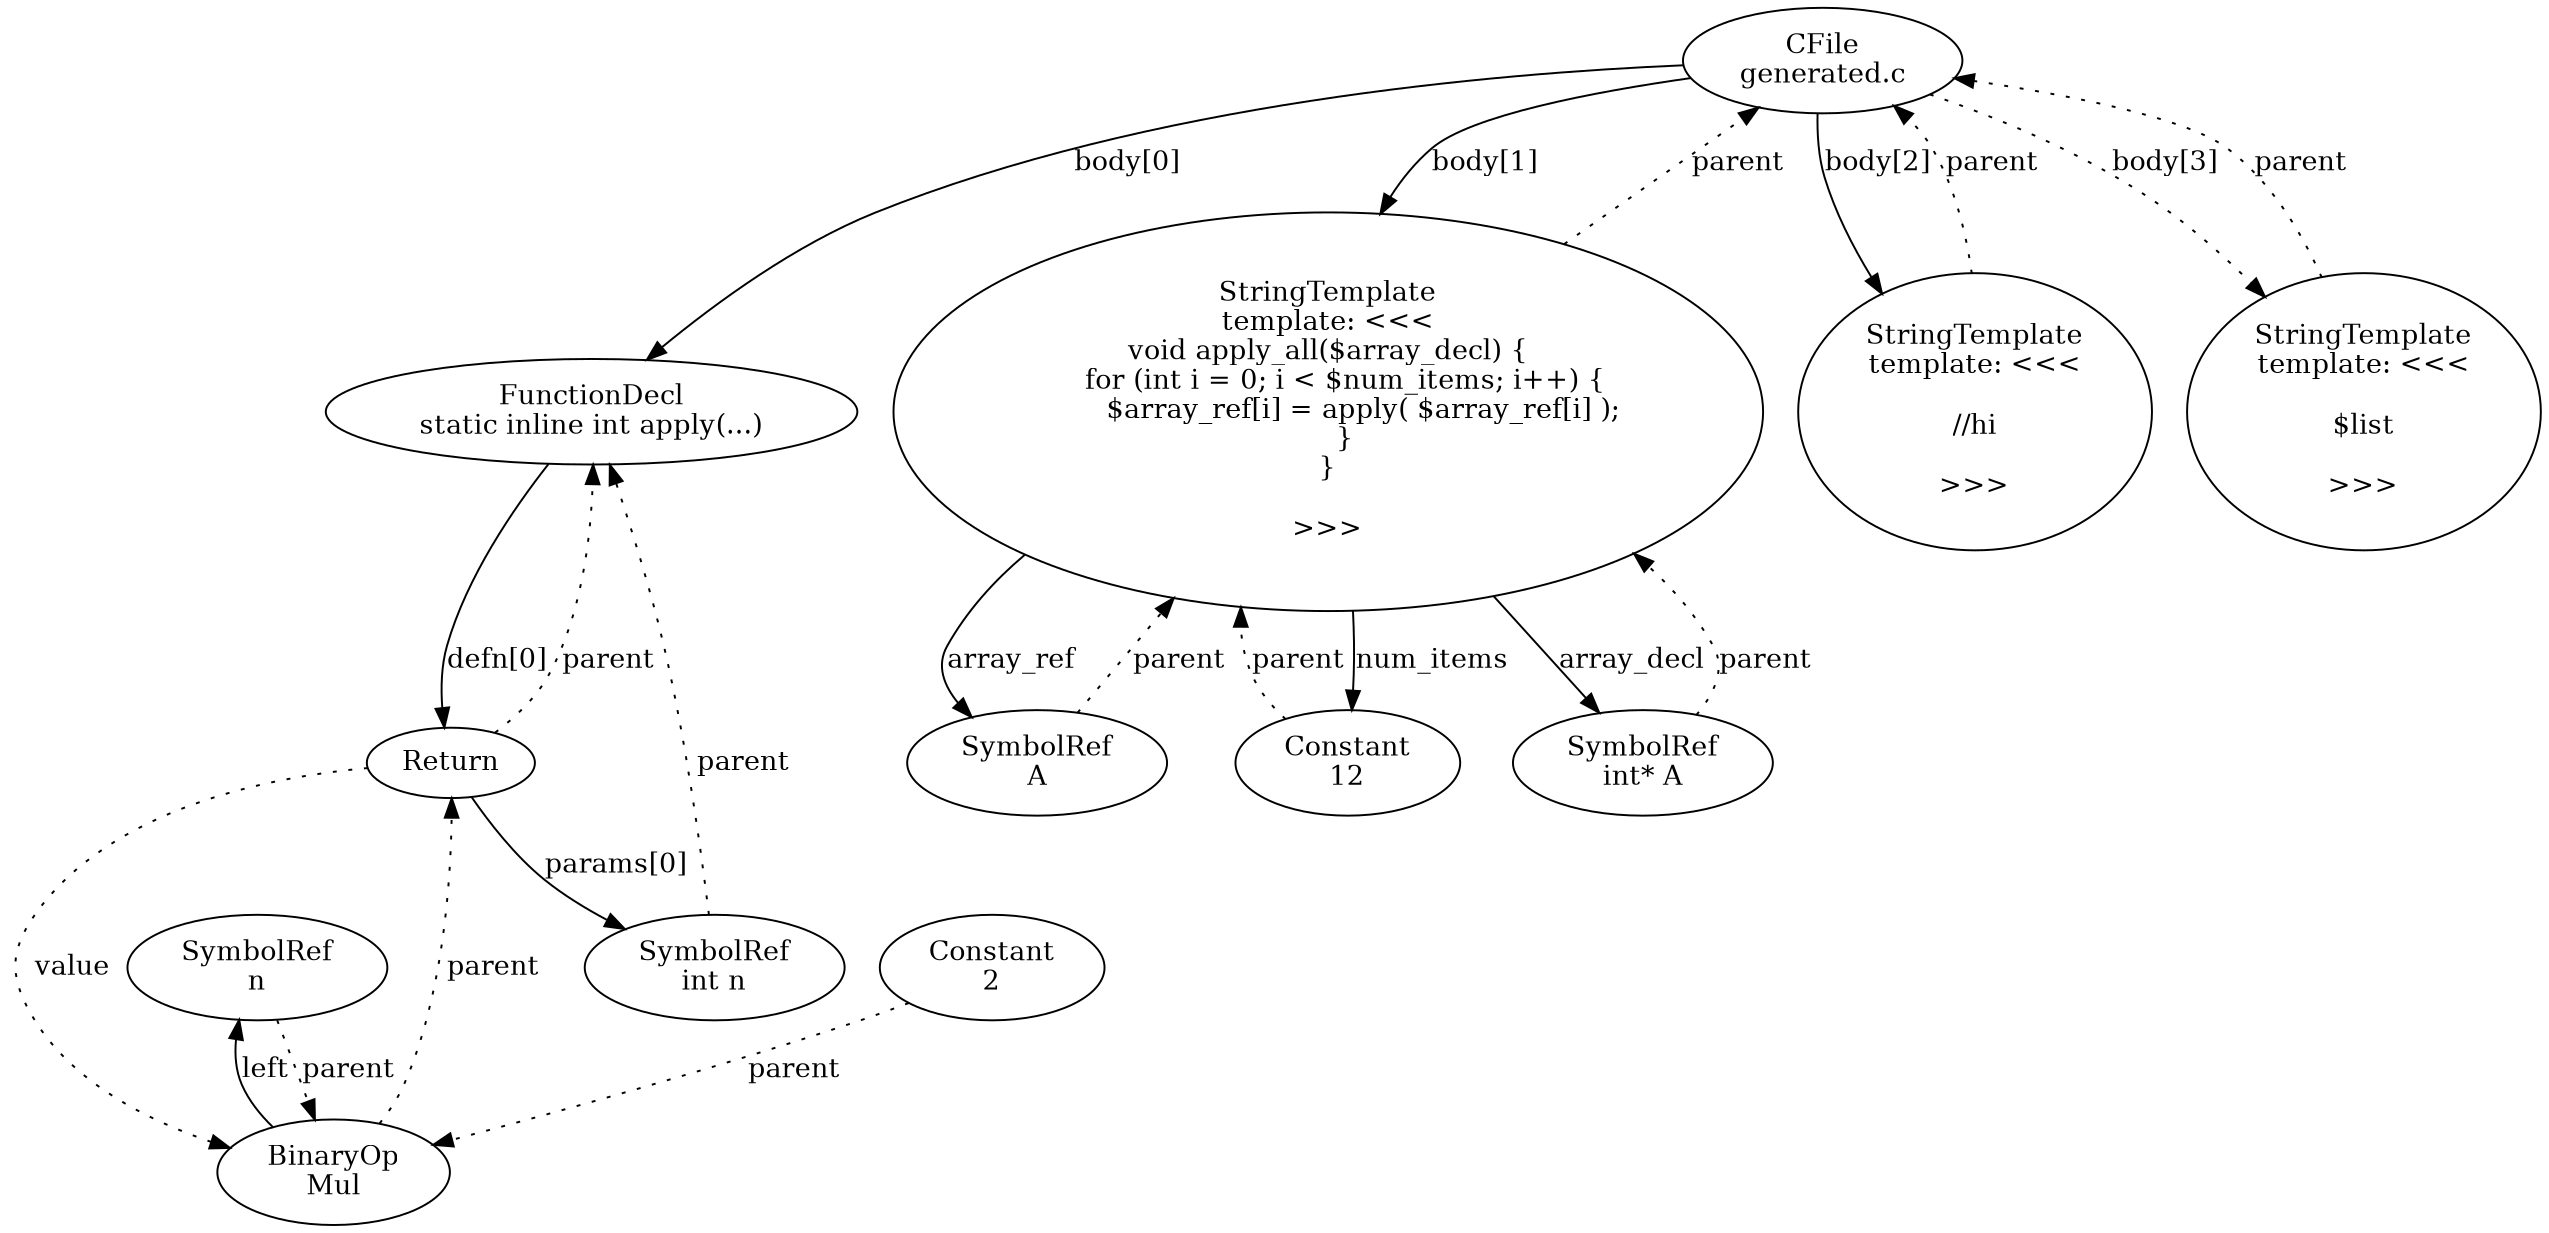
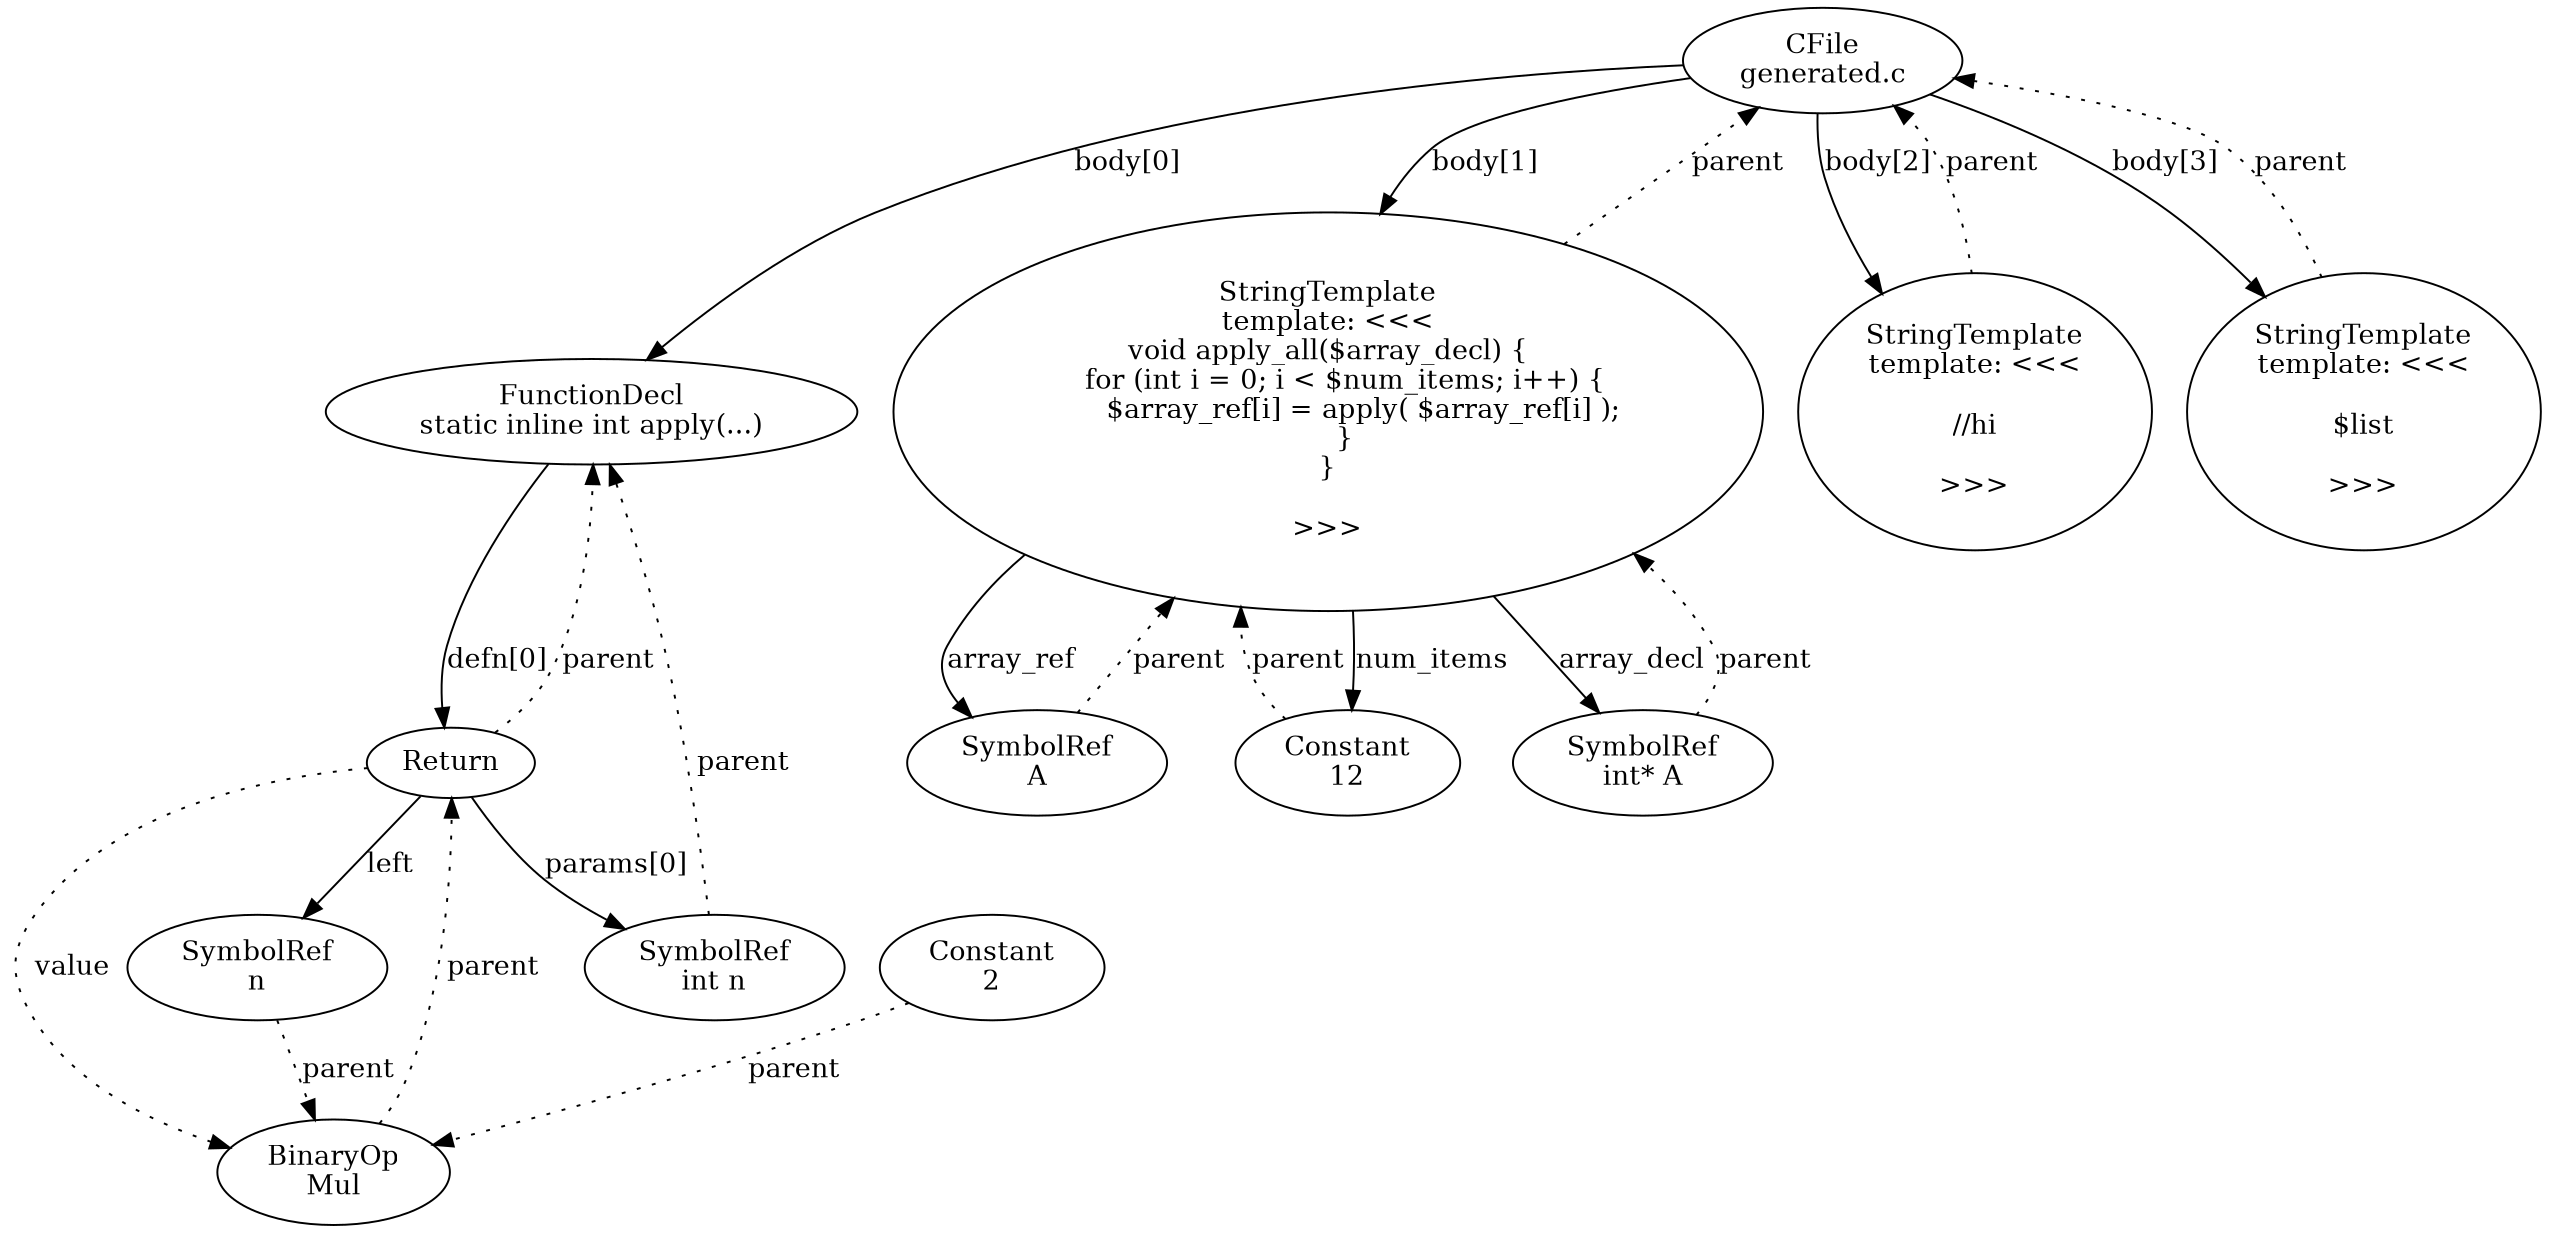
edge "CFile generated.c" -> "StringTemplate template: <<< $list >>>": style dotted -> solid
edge "BinaryOp Mul" -> "SymbolRef n": now "Return" -> "SymbolRef n"
